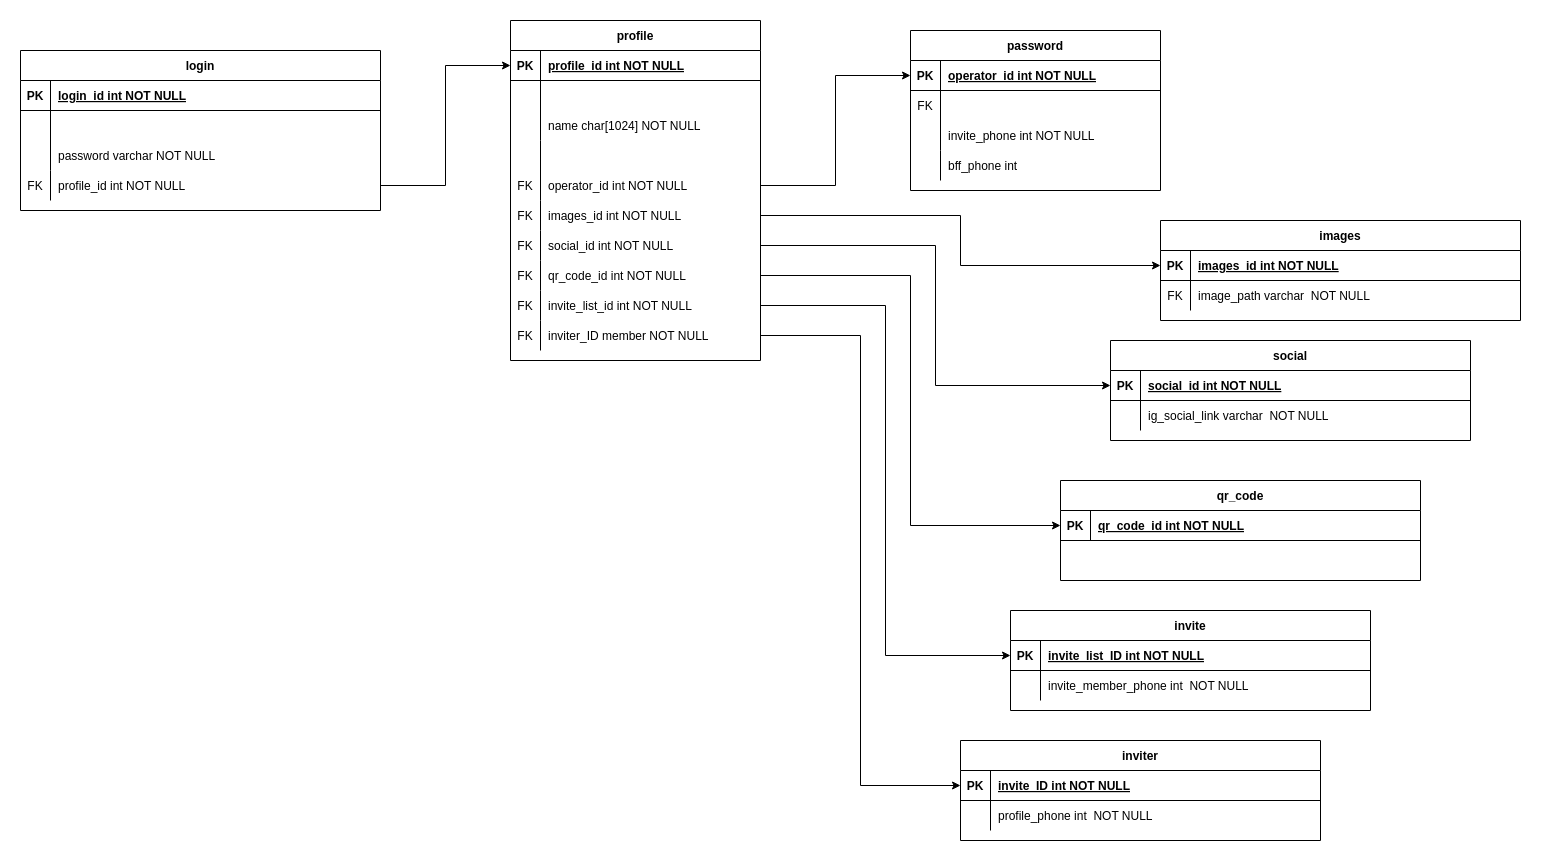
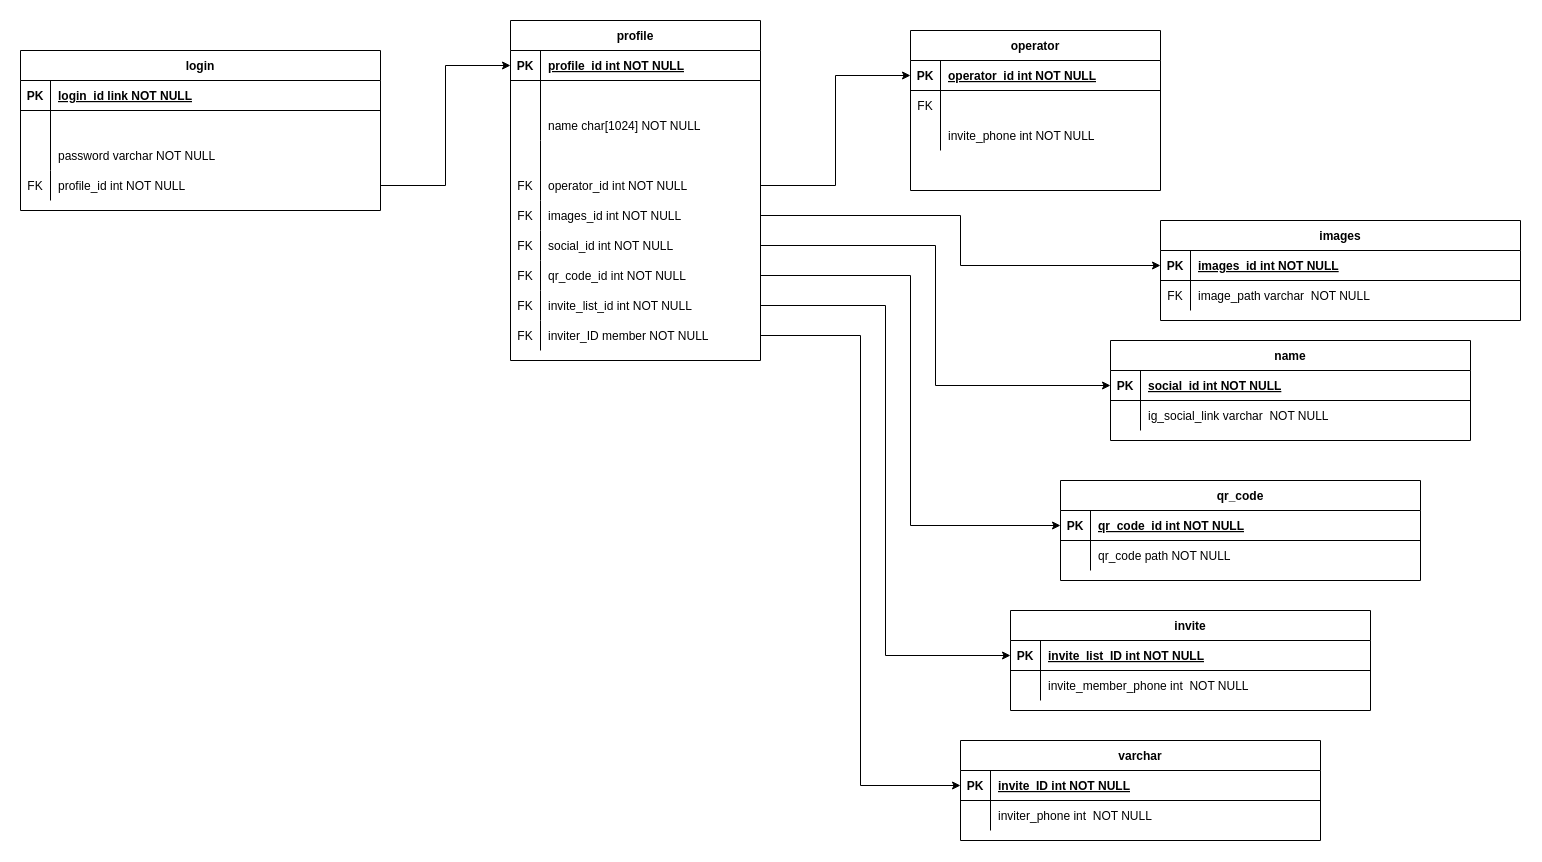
node "password": label "password" -> "operator"
node "login_id int NOT NULL": label "login_id int NOT NULL" -> "login_id link NOT NULL"
node "bff_phone int": removed
node "social": label "social" -> "name"
node "qr_code path NOT NULL": added
node "inviter": label "inviter" -> "varchar"
node "profile_phone int NOT NULL": label "profile_phone int NOT NULL" -> "inviter_phone int NOT NULL"
